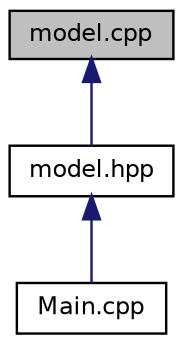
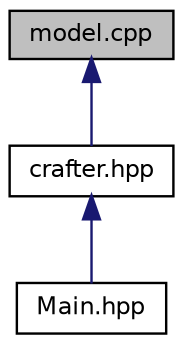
node "model.hpp": label "model.hpp" -> "crafter.hpp"
node "Main.cpp": label "Main.cpp" -> "Main.hpp"
